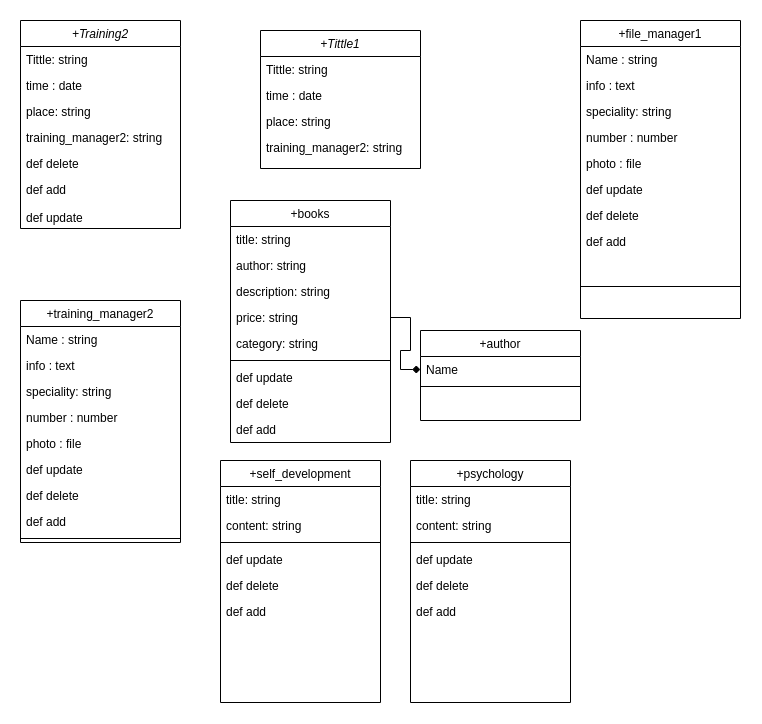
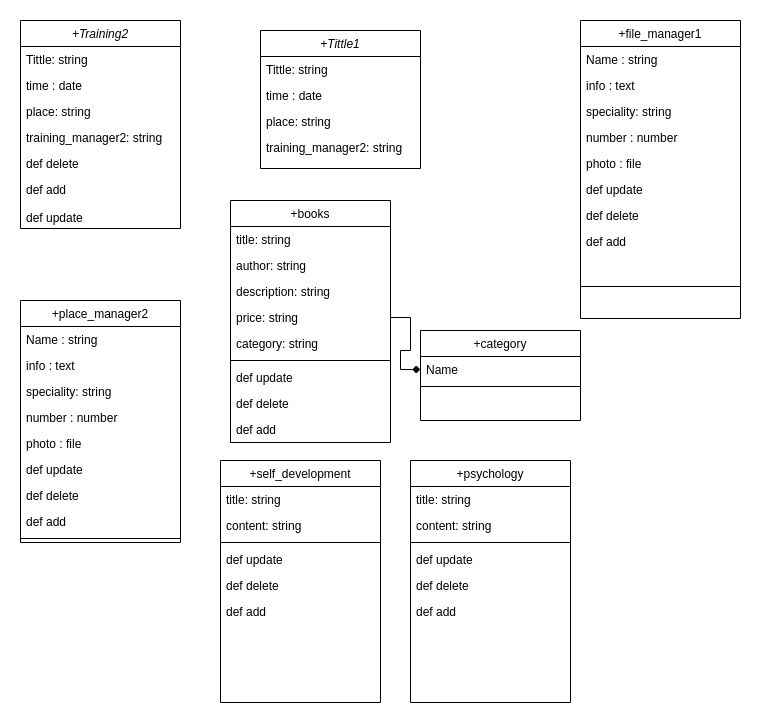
node "+training_manager2": label "+training_manager2" -> "+place_manager2"
node "+author": label "+author" -> "+category"
